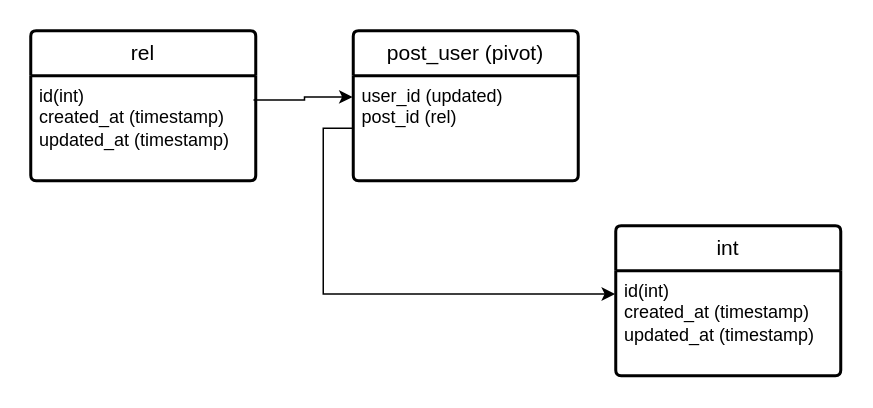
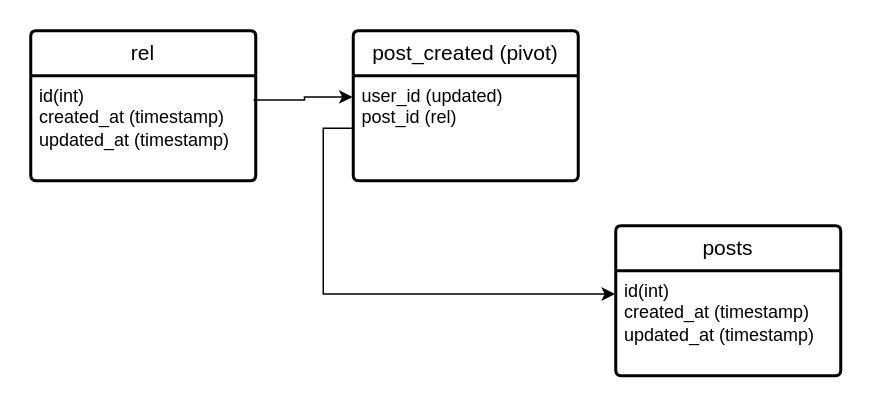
node "post_user (pivot)": label "post_user (pivot)" -> "post_created (pivot)"
node "int": label "int" -> "posts"
